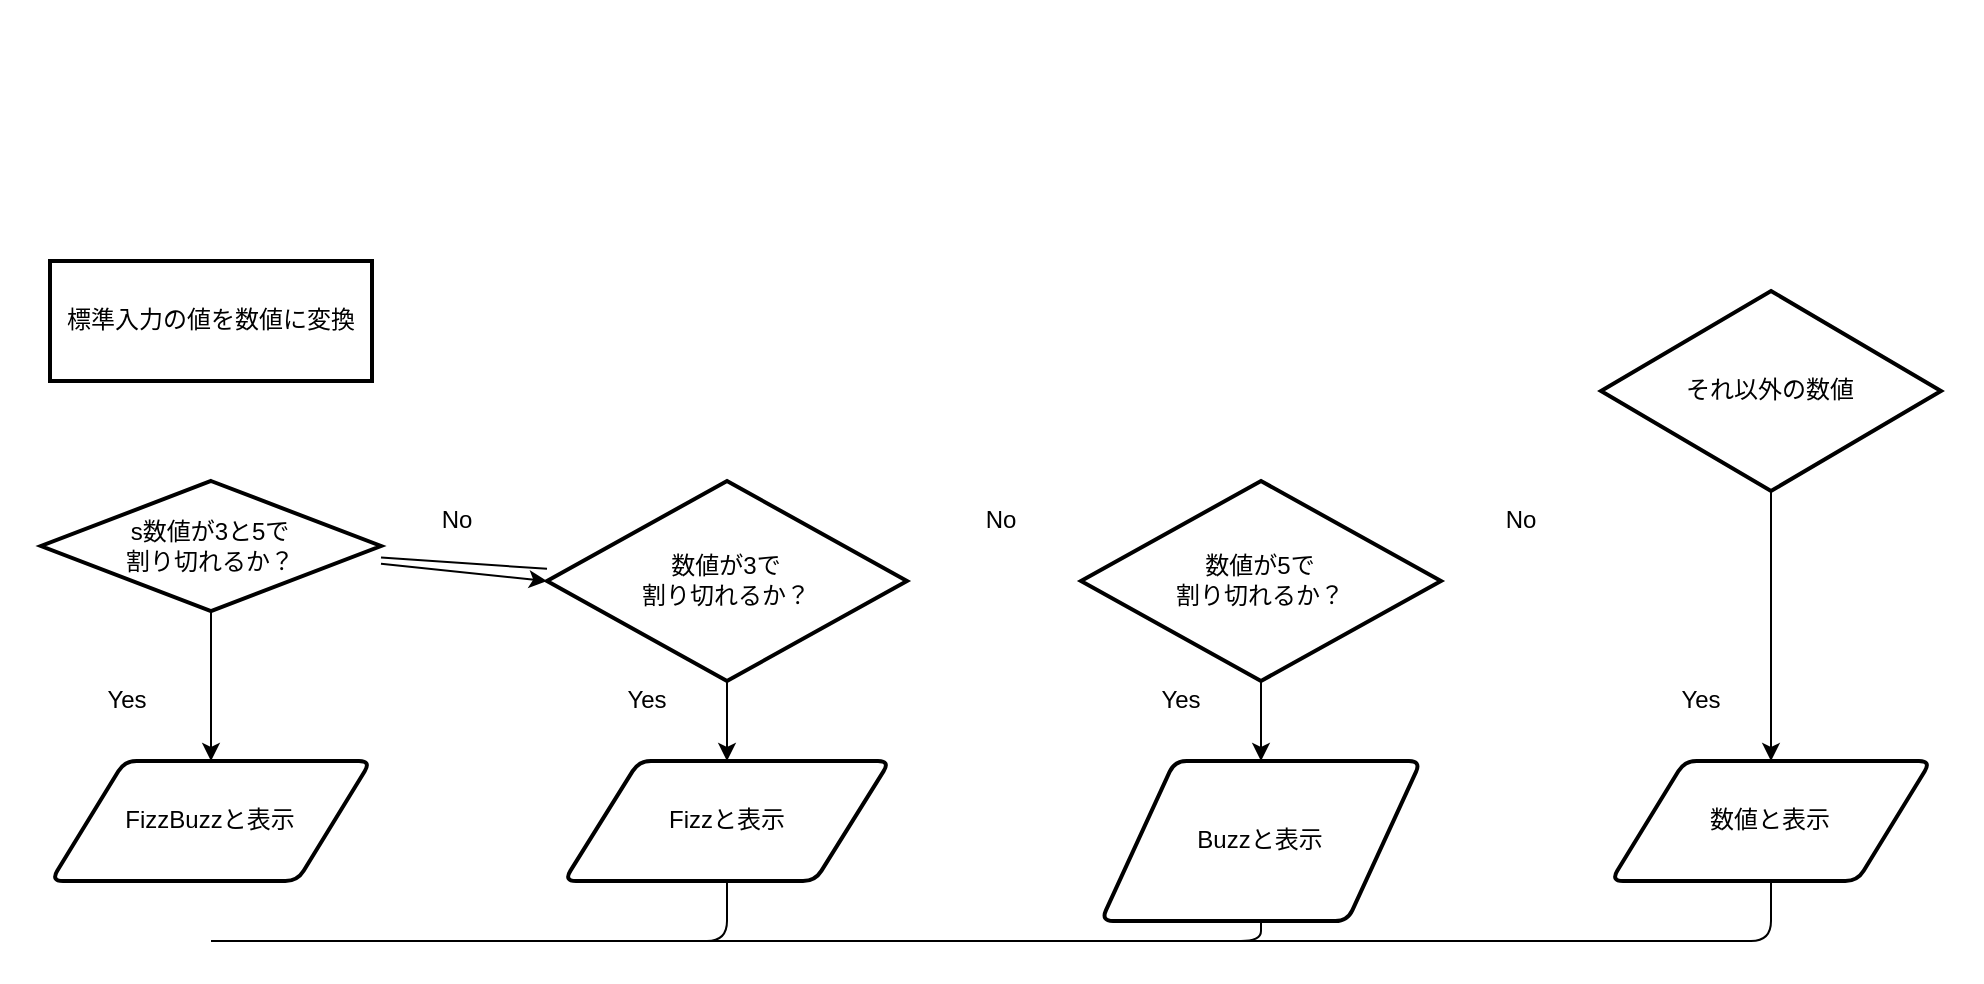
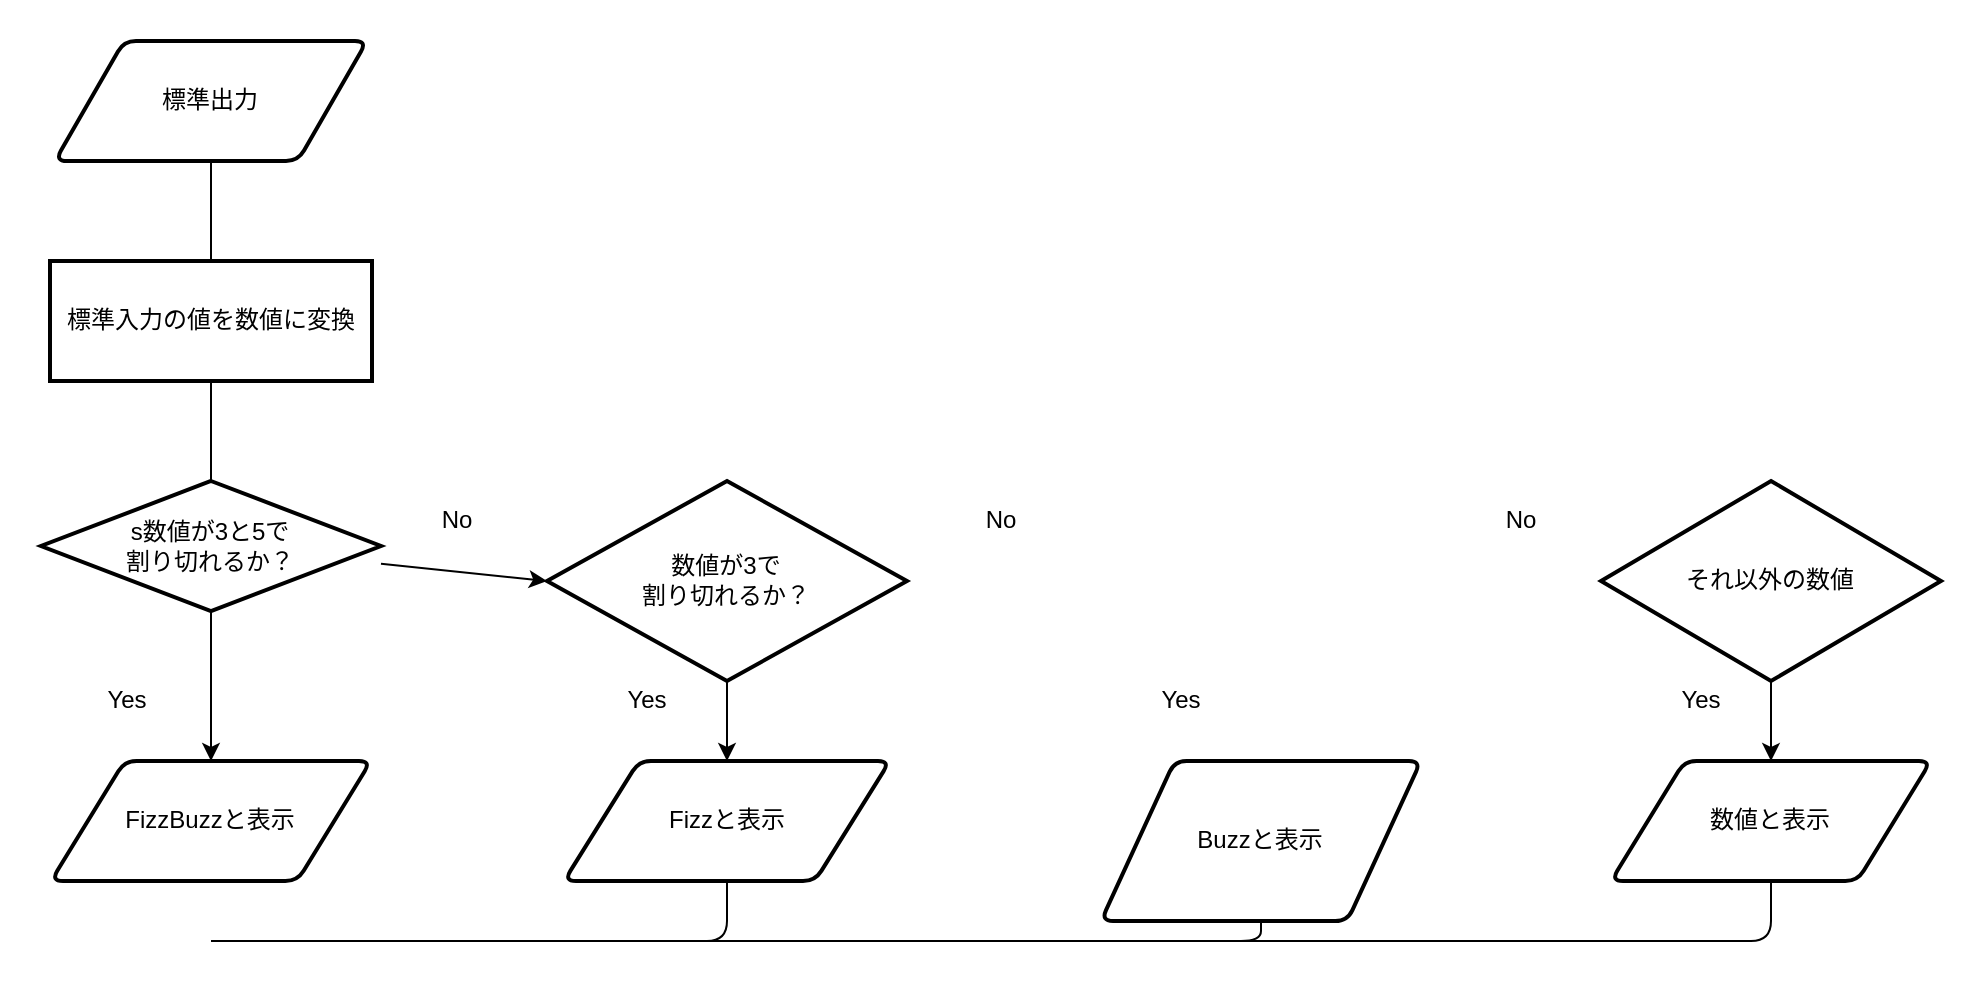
node "標準出力": added
edge "標準出力" -- "標準入力の値を数値に変換": added
node "それ以外の数値": moved (1771, 391) -> (1771, 581)
edge "s数値が3と5で 割り切れるか？" -- "数値が3で 割り切れるか？": now "s数値が3と5で 割り切れるか？" -- "標準入力の値を数値に変換"
node "数値が5で 割り切れるか？": removed
edge "数値が5で 割り切れるか？" -> "Buzzと表示": removed
